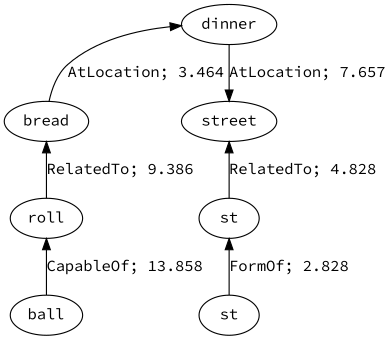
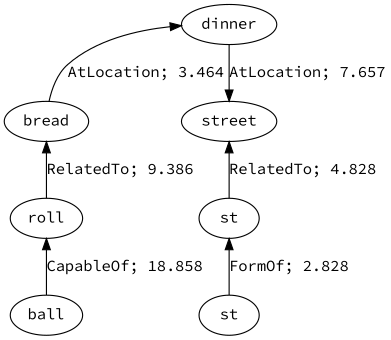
edge "ball" -> "roll": label "CapableOf; 13.858" -> "CapableOf; 18.858"
